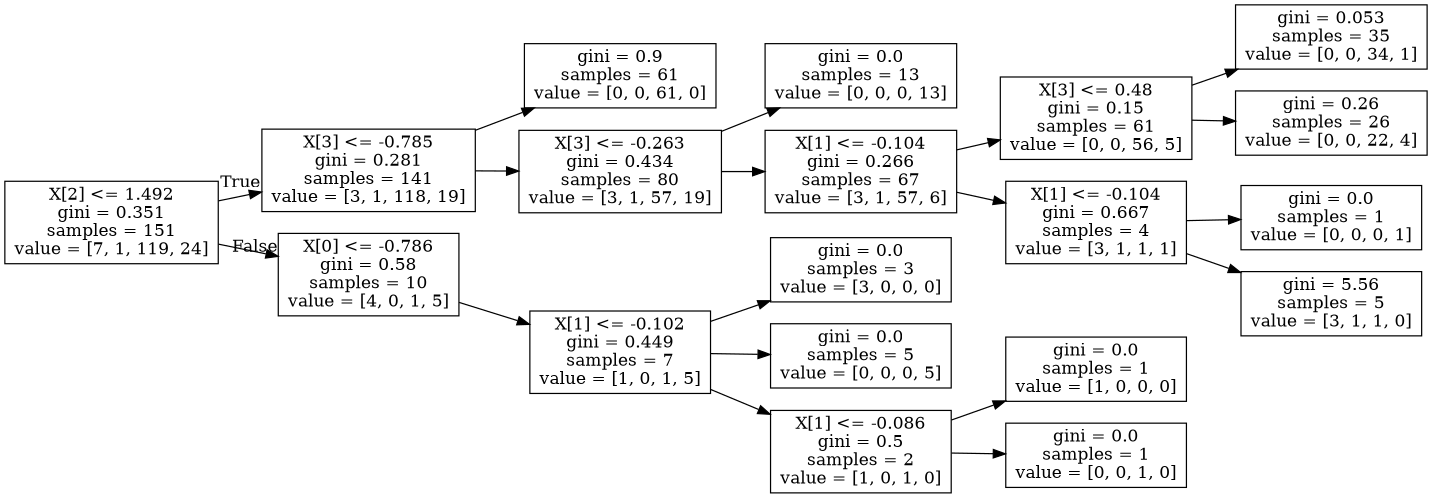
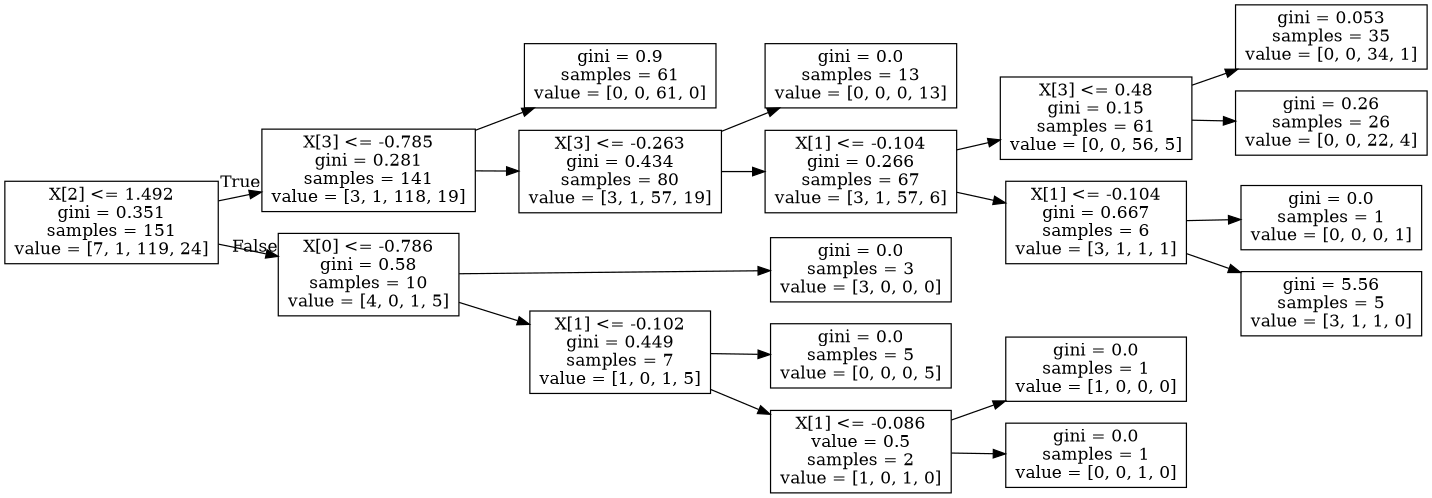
node "X[1] <= -0.104 gini = 0.667 samples = 4 value = [3, 1, 1, 1]": label "X[1] <= -0.104 gini = 0.667 samples = 4 value = [3, 1, 1, 1]" -> "X[1] <= -0.104 gini = 0.667 samples = 6 value = [3, 1, 1, 1]"
edge "X[1] <= -0.102 gini = 0.449 samples = 7 value = [1, 0, 1, 5]" -> "gini = 0.0 samples = 3 value = [3, 0, 0, 0]": now "X[0] <= -0.786 gini = 0.58 samples = 10 value = [4, 0, 1, 5]" -> "gini = 0.0 samples = 3 value = [3, 0, 0, 0]"
node "X[1] <= -0.086 gini = 0.5 samples = 2 value = [1, 0, 1, 0]": label "X[1] <= -0.086 gini = 0.5 samples = 2 value = [1, 0, 1, 0]" -> "X[1] <= -0.086 value = 0.5 samples = 2 value = [1, 0, 1, 0]"
